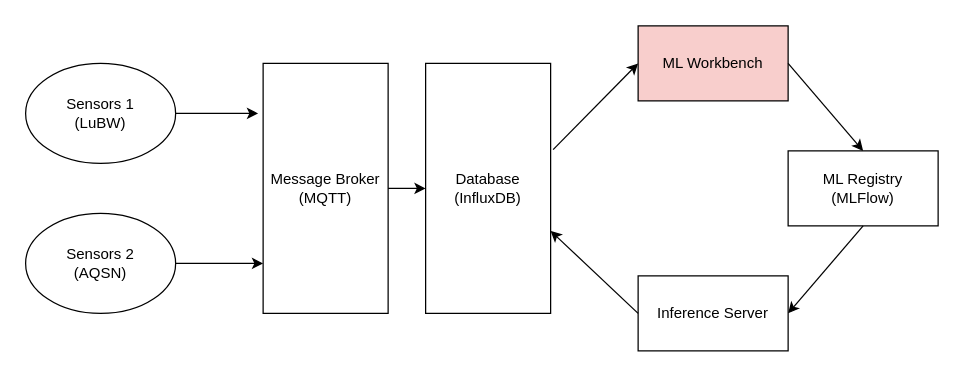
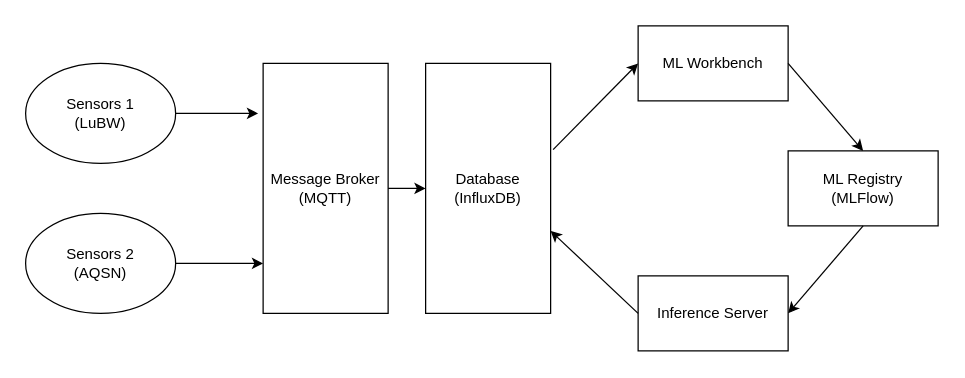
node "ML Workbench": fillcolor #f8cecc -> #ffffff
